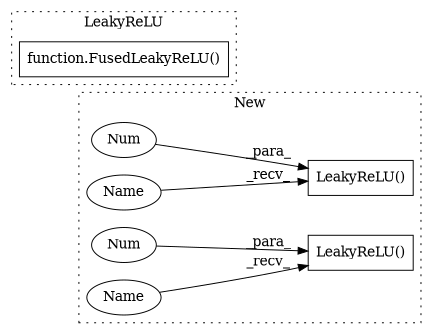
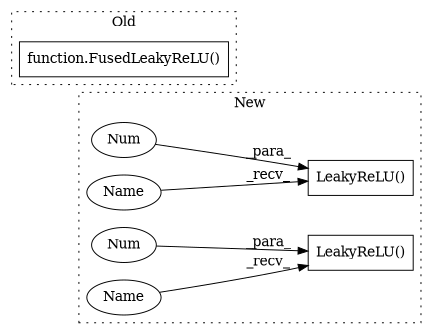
cluster "LeakyReLU": label "LeakyReLU" -> "Old"
